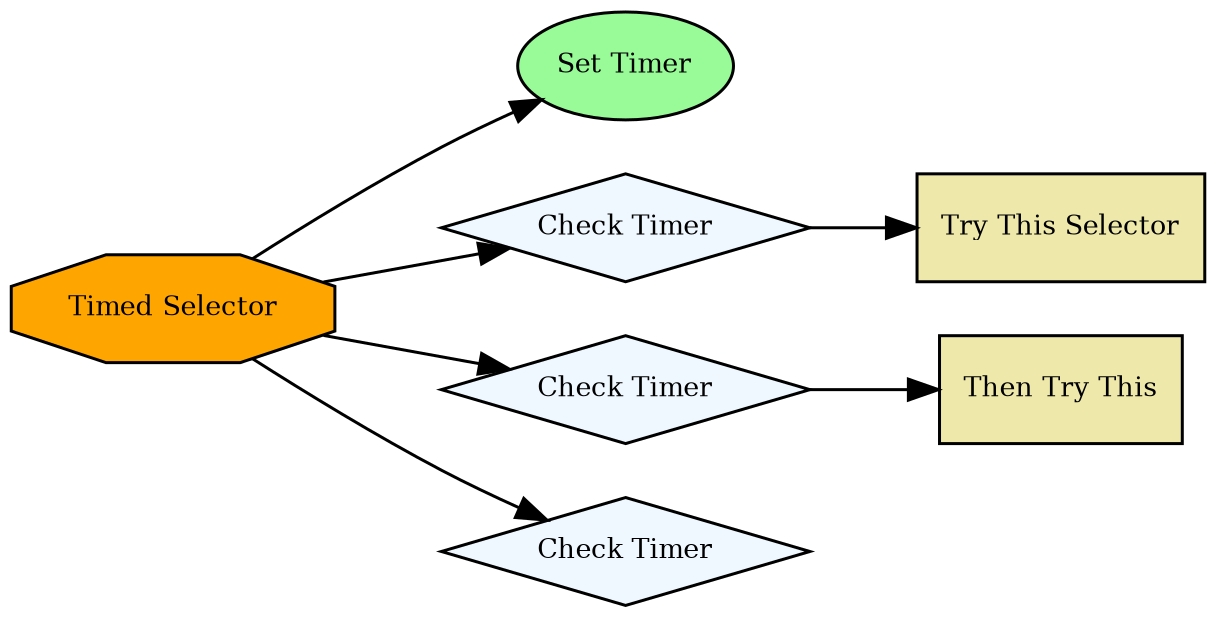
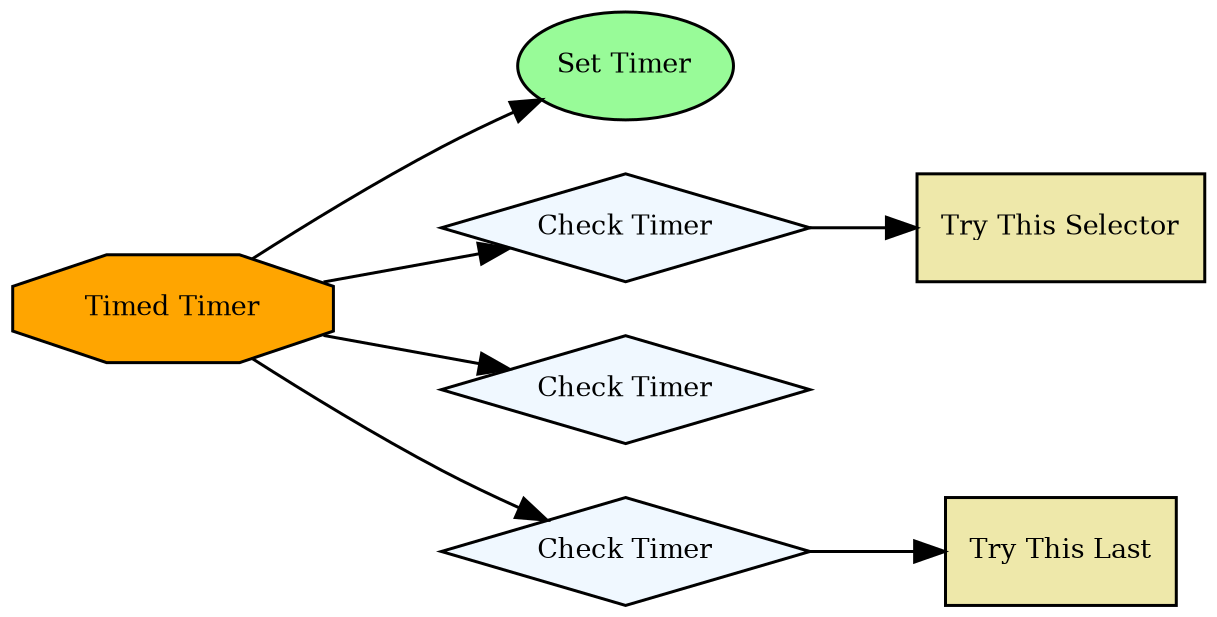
node "Timed Selector": label "Timed Selector" -> "Timed Timer"
node "Then Try This": removed
node "Try This Last": added
